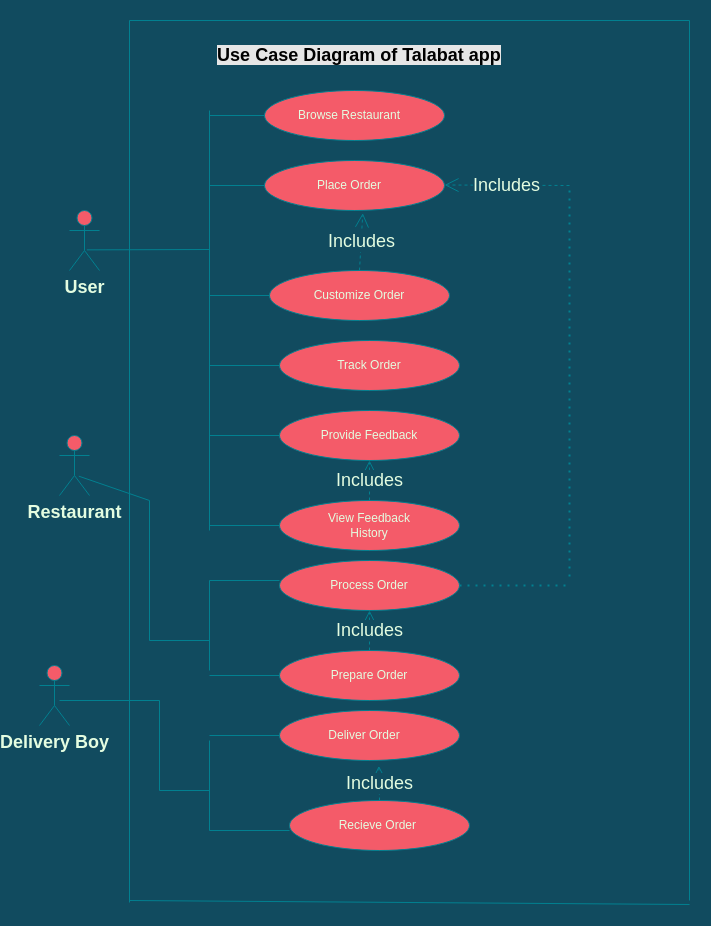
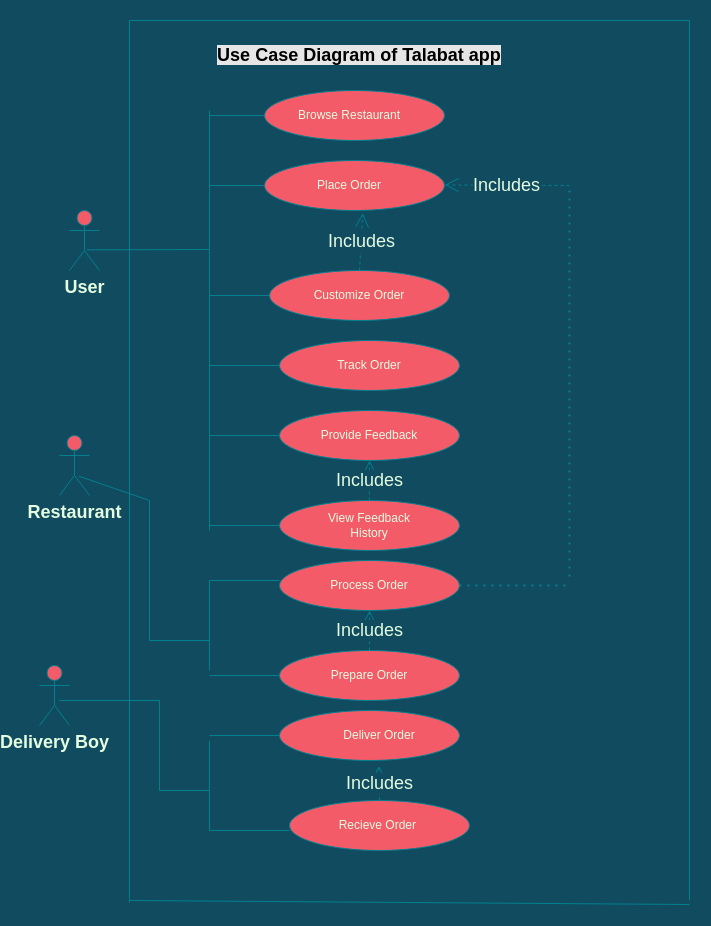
node "Deliver Order": moved (365, 736) -> (380, 736)
